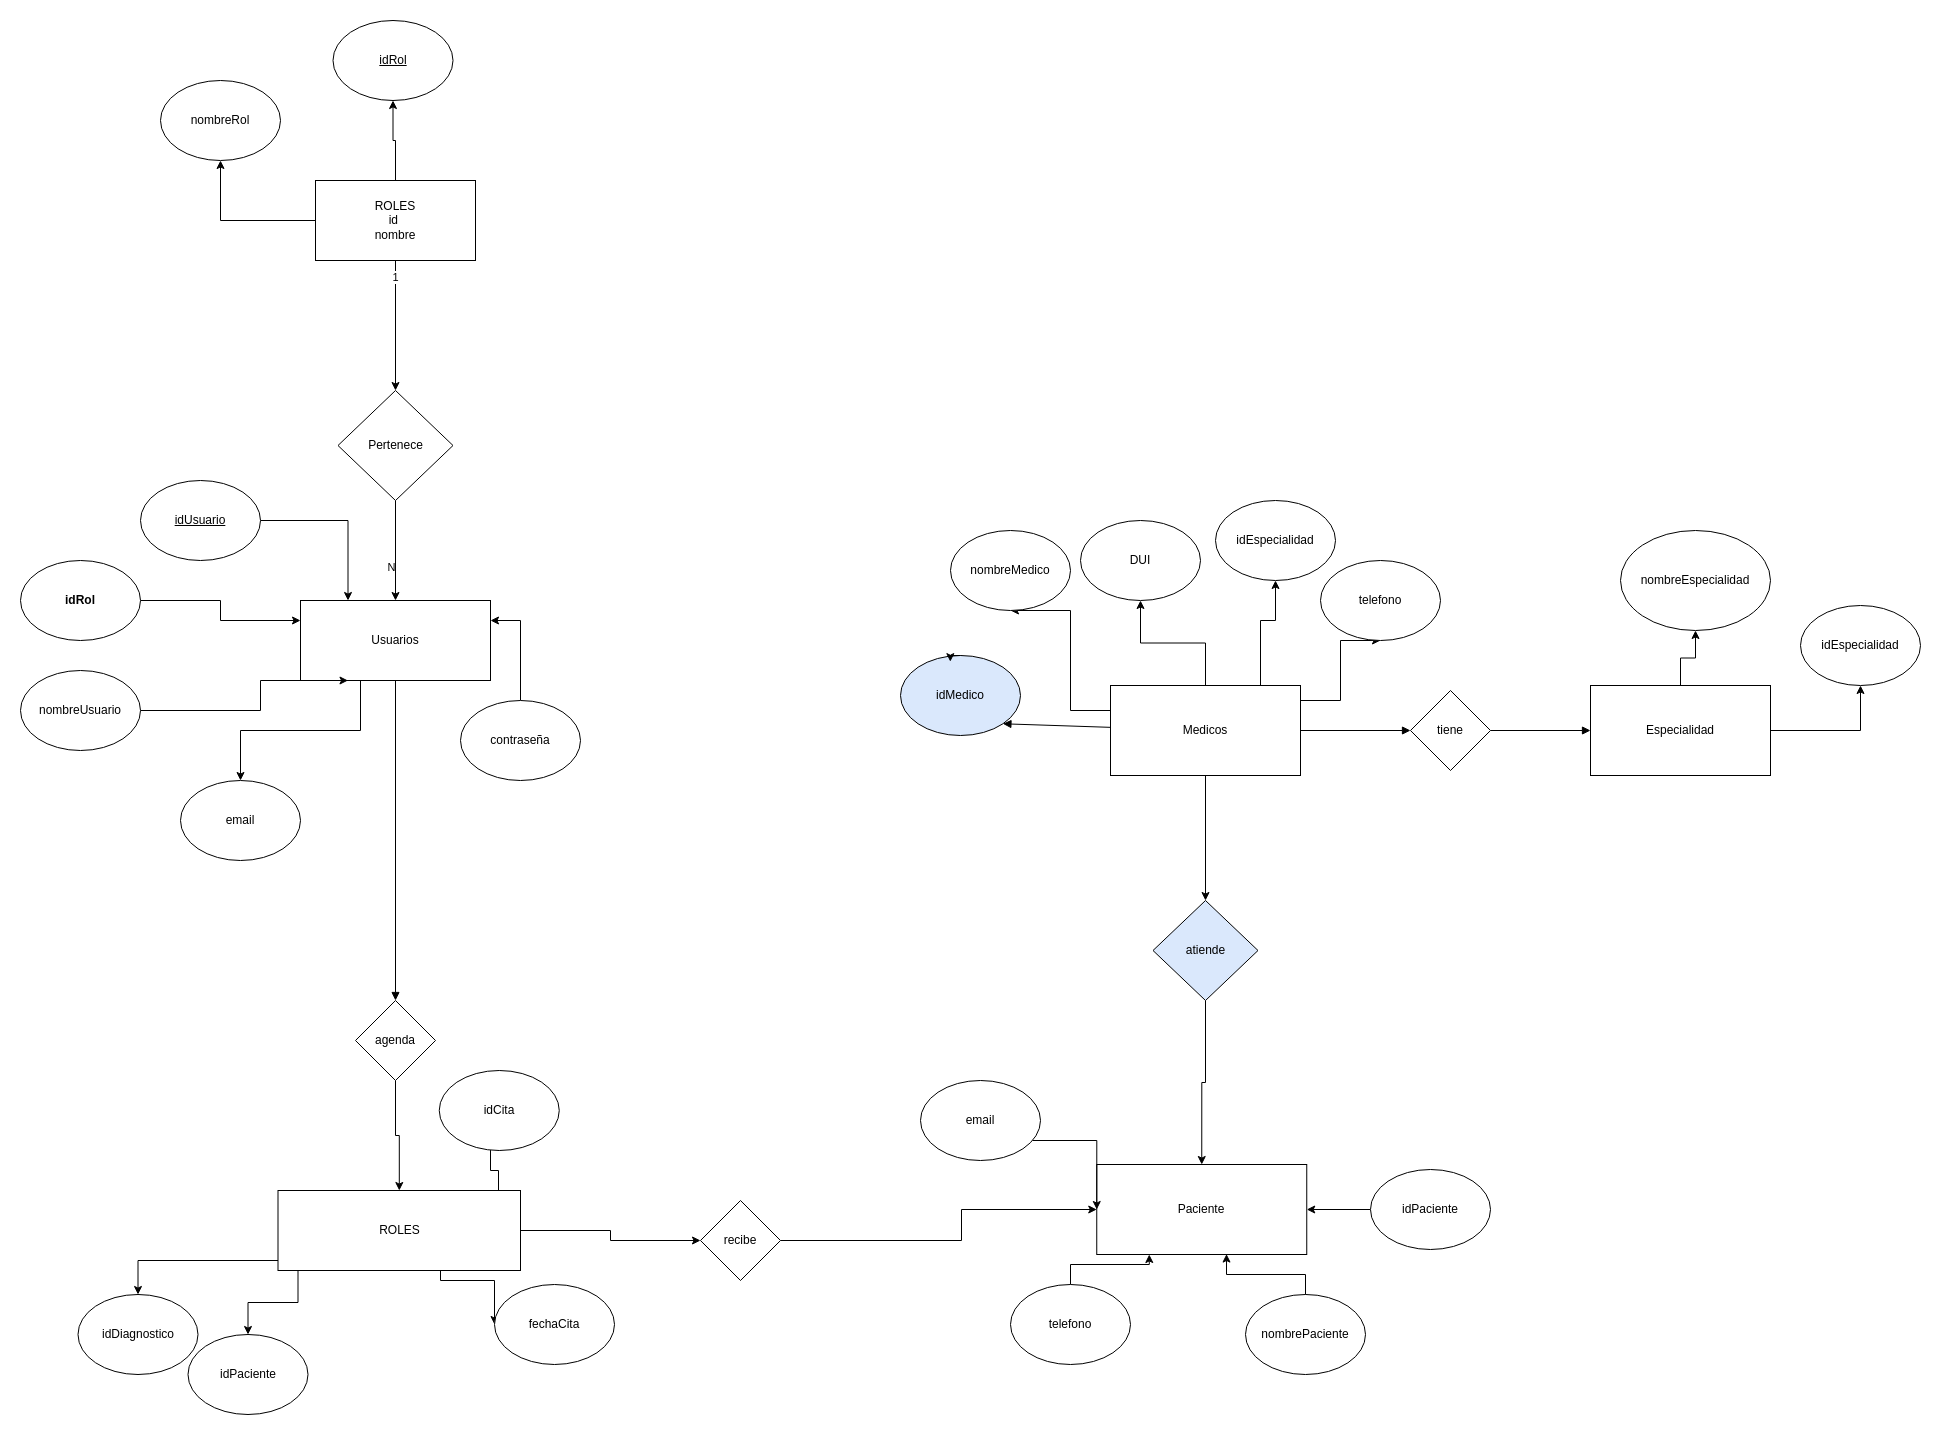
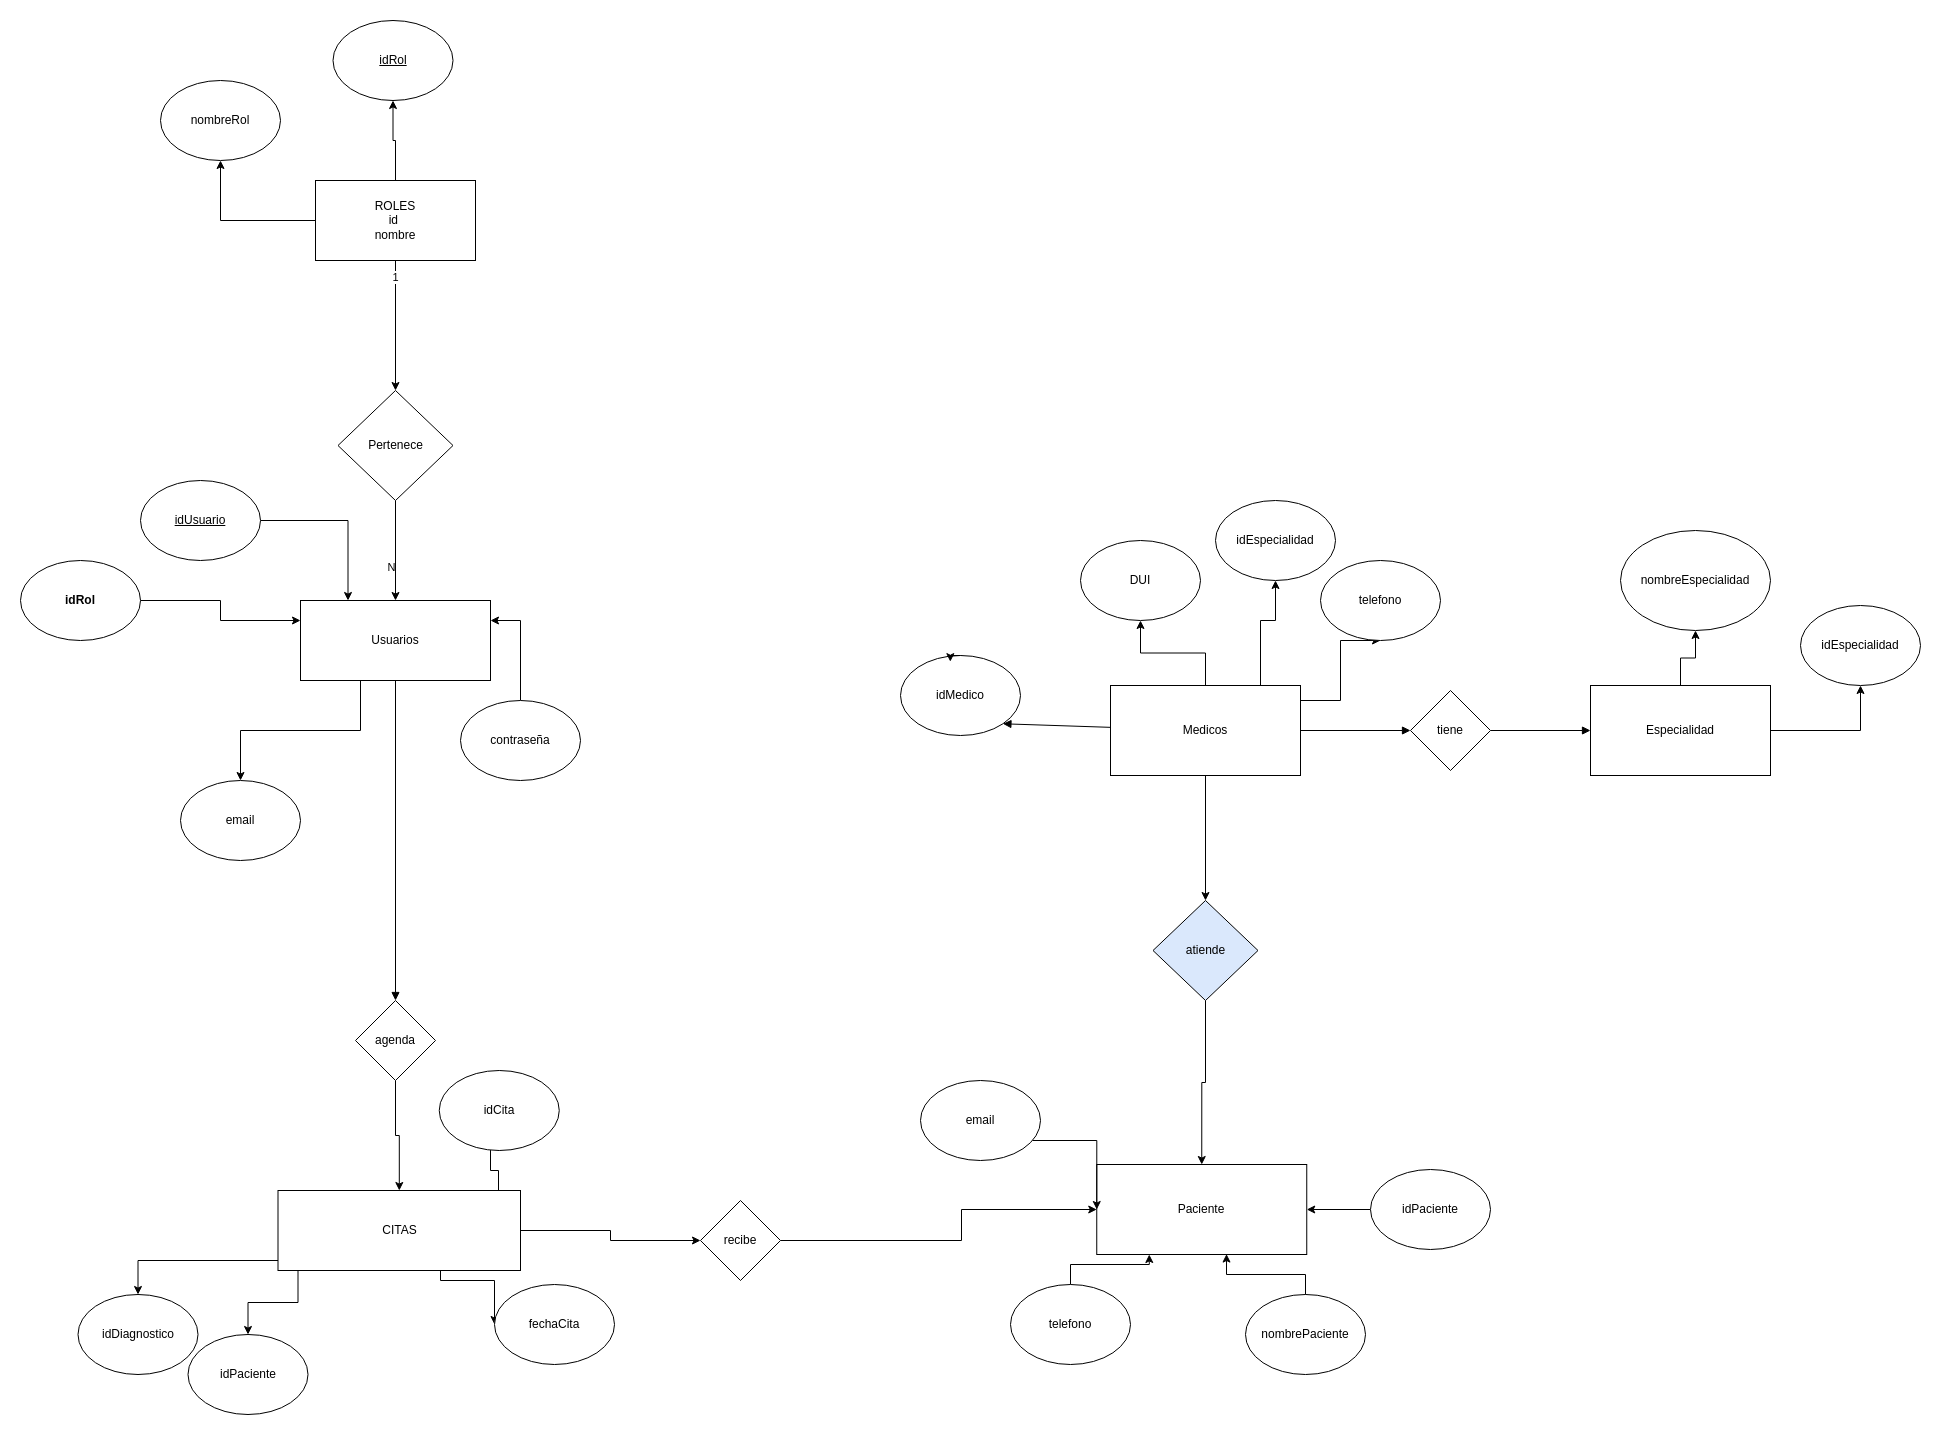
node "DUI": moved (1141, 561) -> (1141, 581)
node "nombreMedico": removed
edge "Medicos" -> "nombreMedico": removed
node "idMedico": fillcolor #dae8fc -> #ffffff
node "nombreUsuario": removed
edge "nombreUsuario" -> "Usuarios": removed
node "ROLES": label "ROLES" -> "CITAS"
